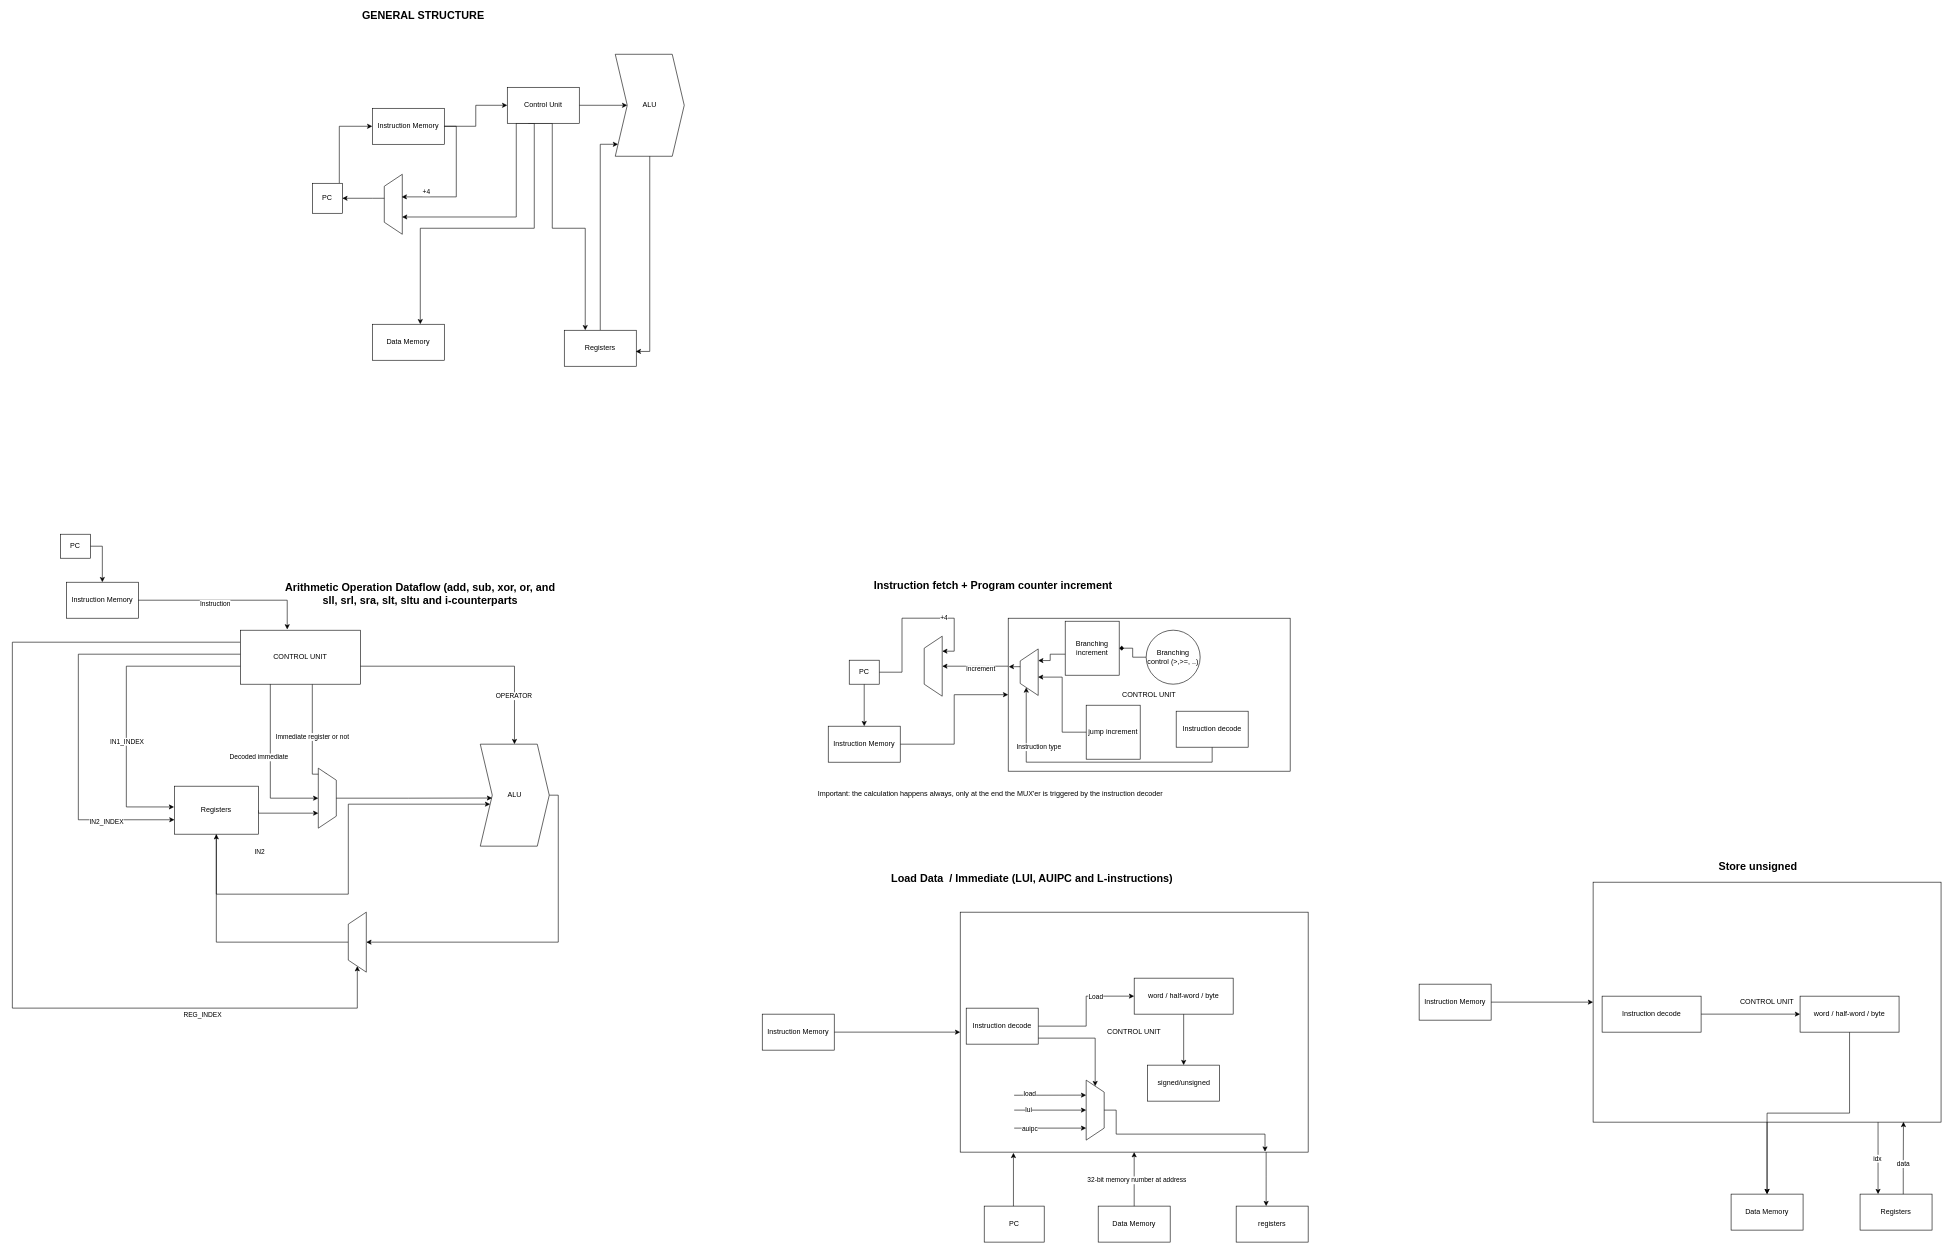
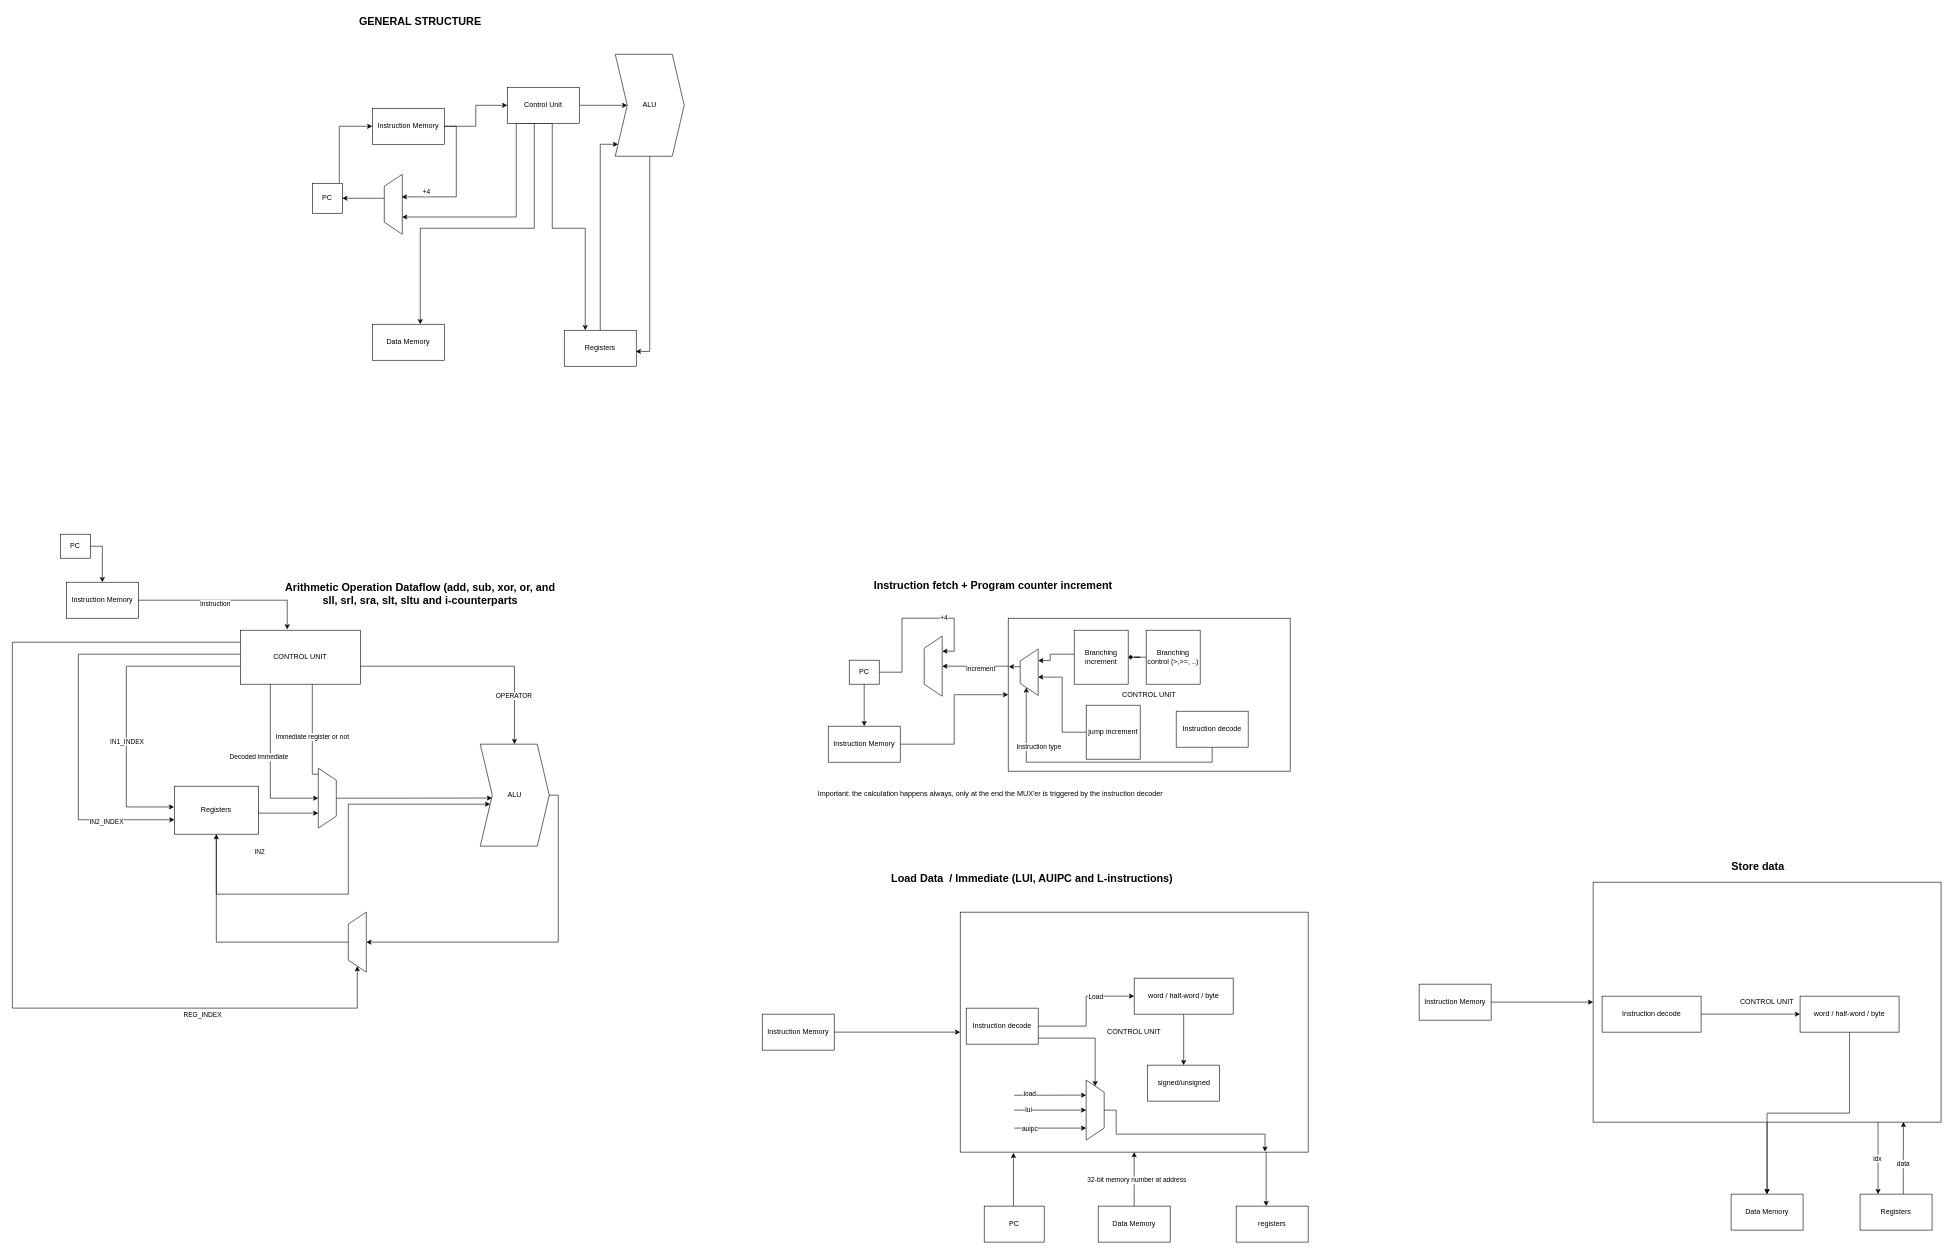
node "GENERAL STRUCTURE": moved (423, 15) -> (420, 21)
node "Branching increment": moved (1092, 648) -> (1101, 657)
node "Branching control (>,>=, ..)": shape ellipse -> rectangle
node "Store unsigned": label "Store unsigned" -> "Store data"
